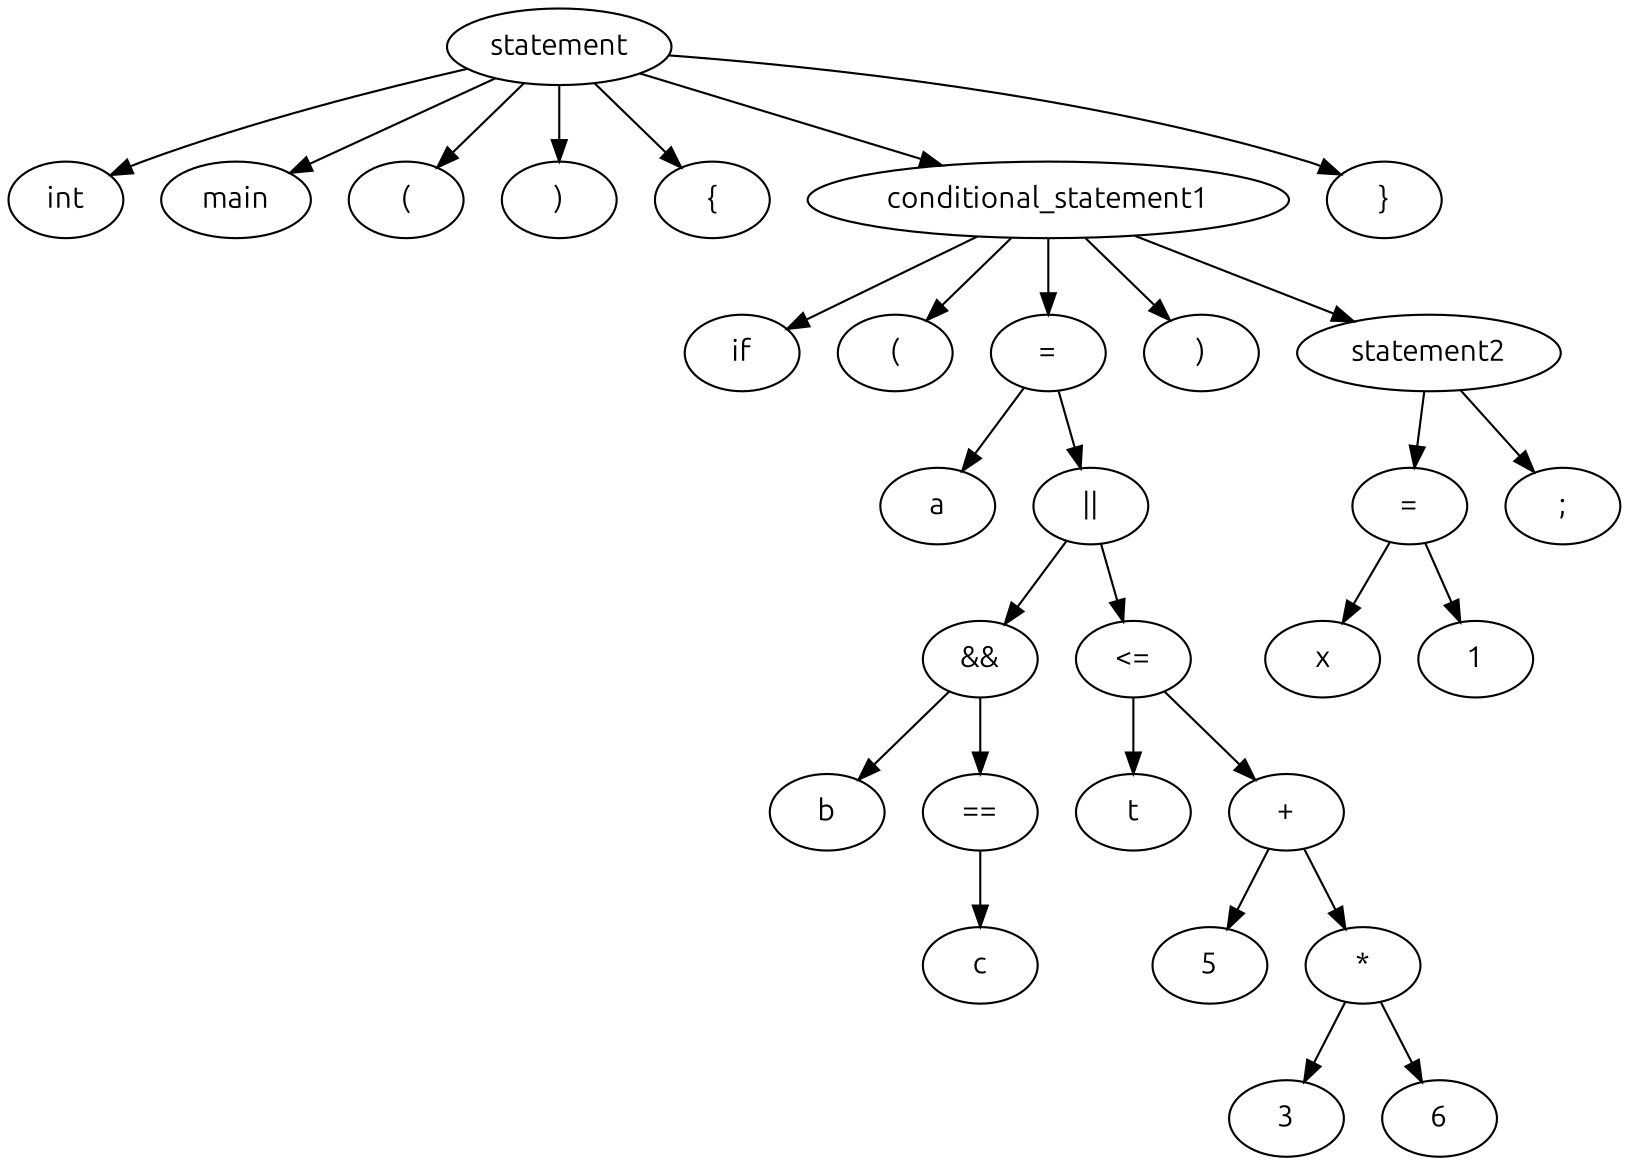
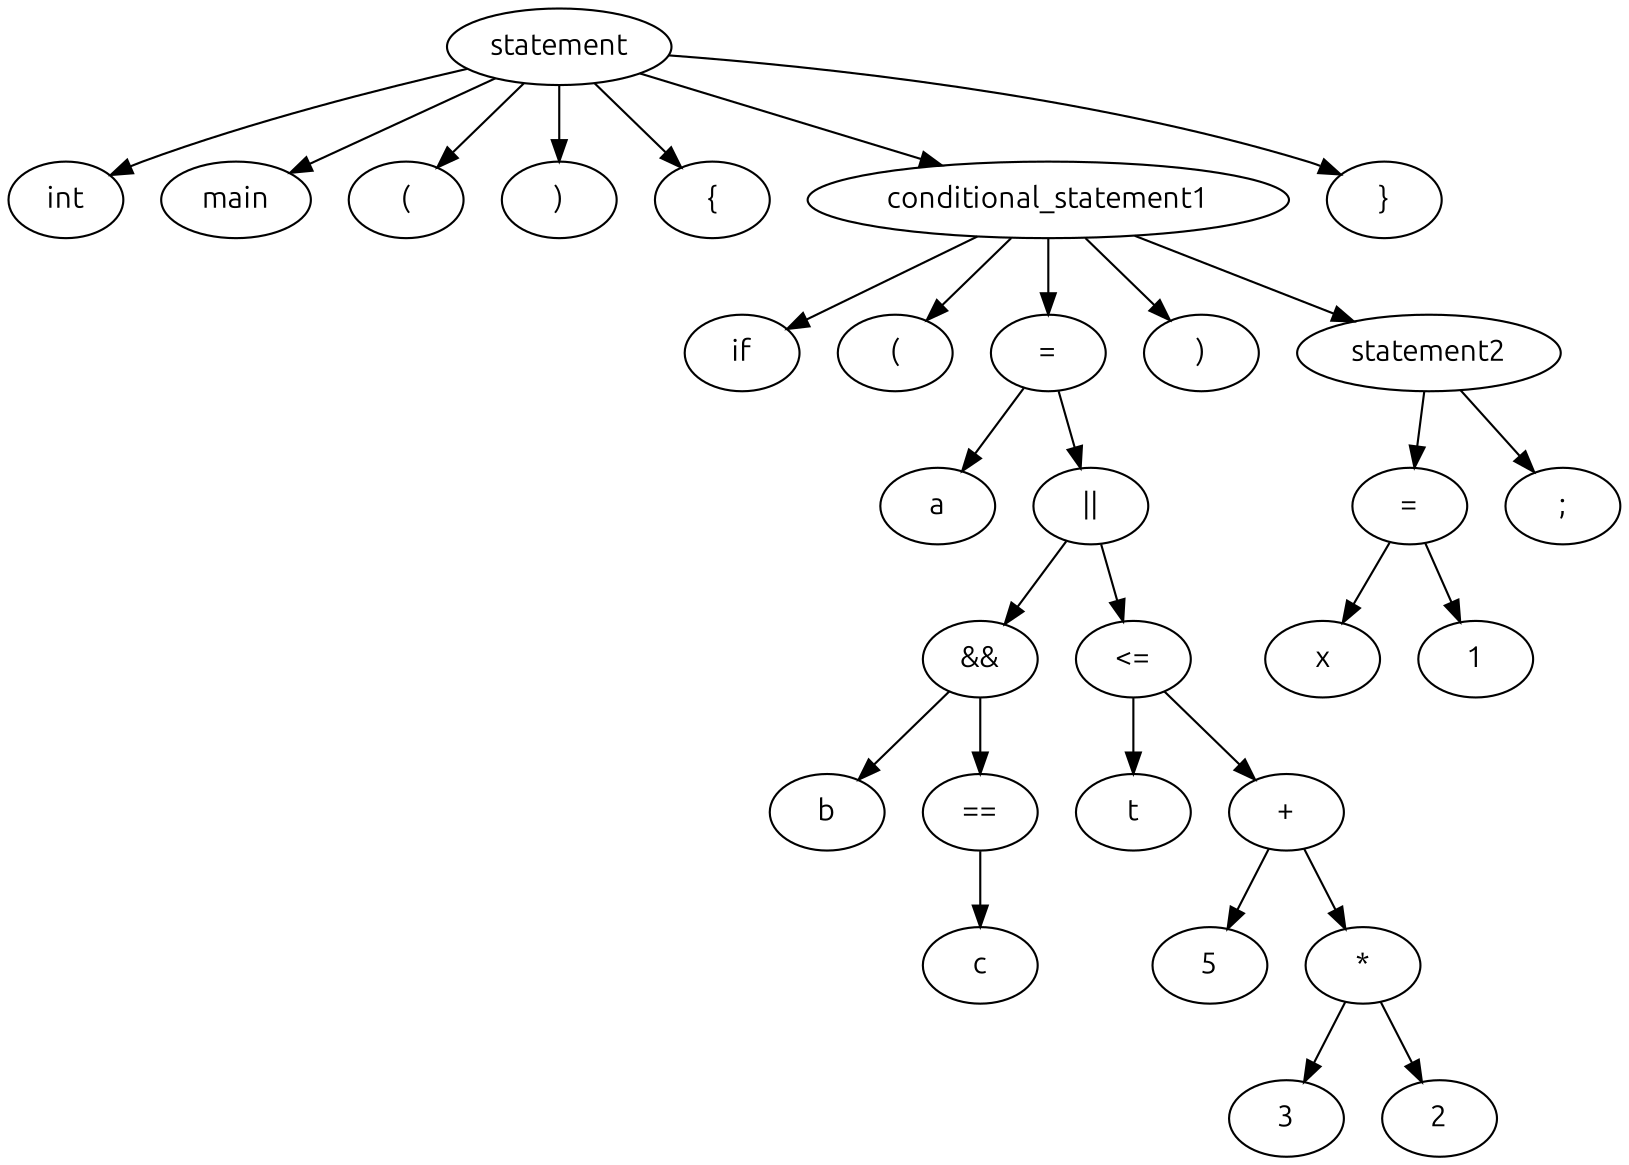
node "6": label "6" -> "2"
